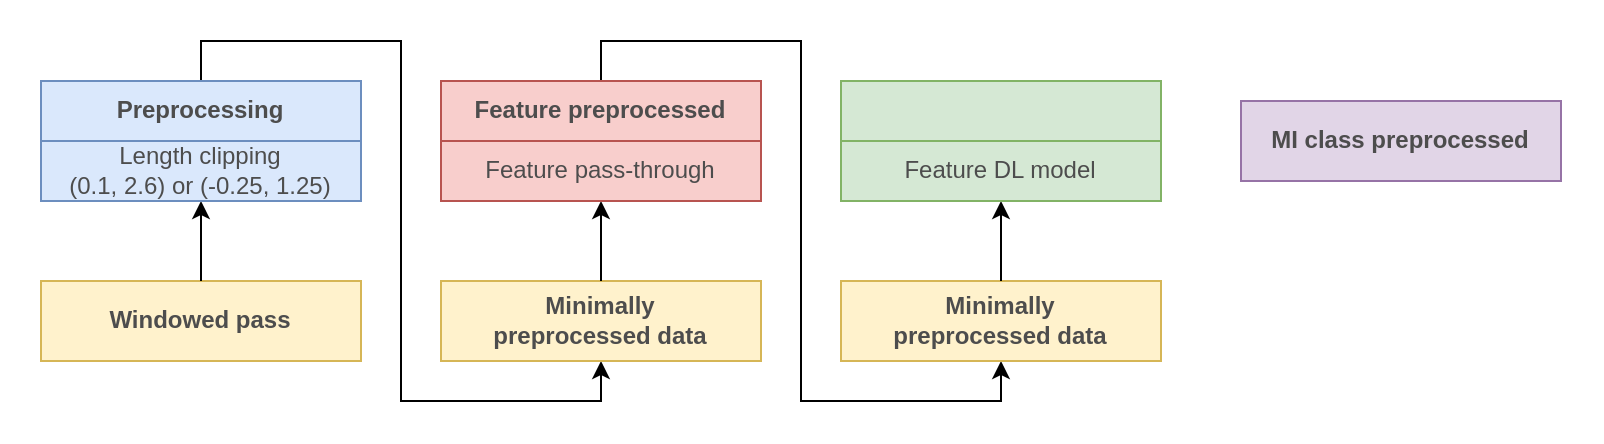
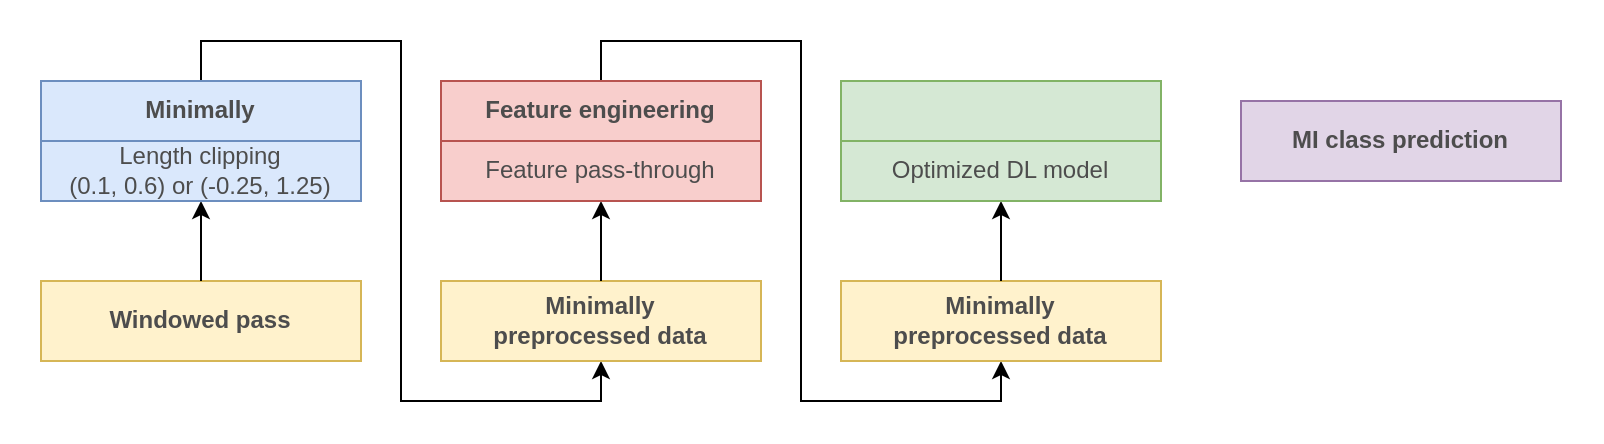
node "Preprocessing": label "Preprocessing" -> "Minimally"
node "Feature preprocessed": label "Feature preprocessed" -> "Feature engineering"
node "MI class preprocessed": label "MI class preprocessed" -> "MI class prediction"
node "Length clipping (0.1, 2.6) or (-0.25, 1.25)": label "Length clipping (0.1, 2.6) or (-0.25, 1.25)" -> "Length clipping (0.1, 0.6) or (-0.25, 1.25)"
node "Feature DL model": label "Feature DL model" -> "Optimized DL model"
